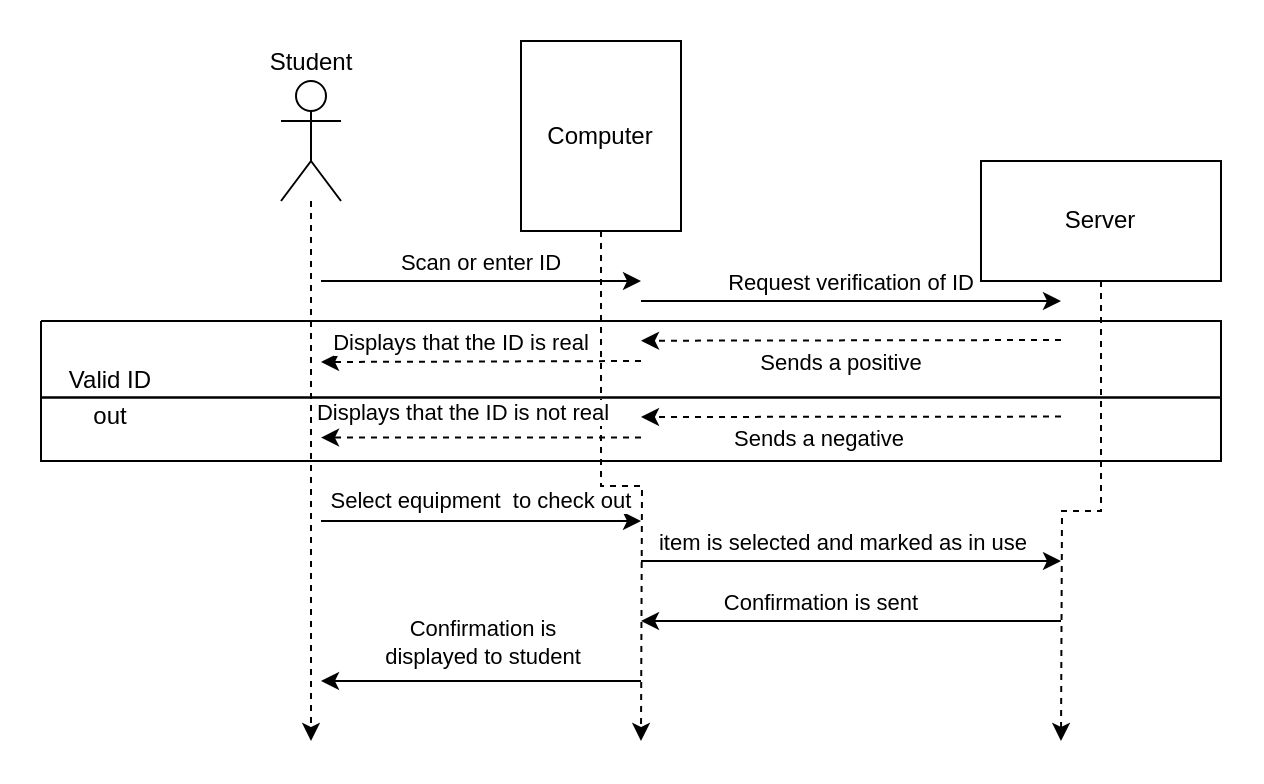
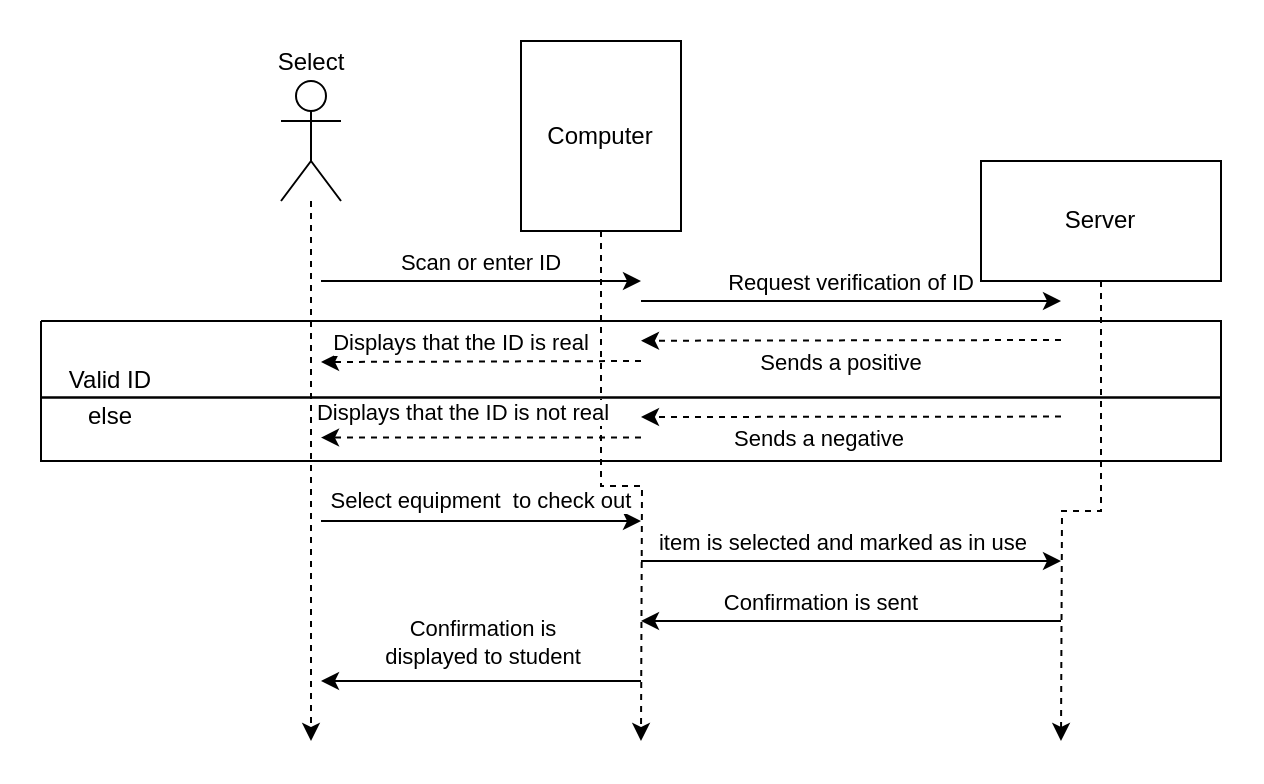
node "Student": label "Student" -> "Select"
node "out": label "out" -> "else"
